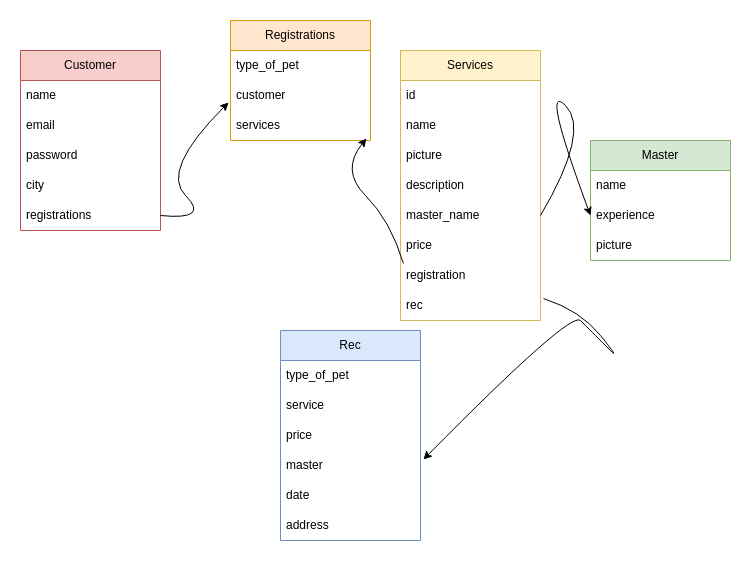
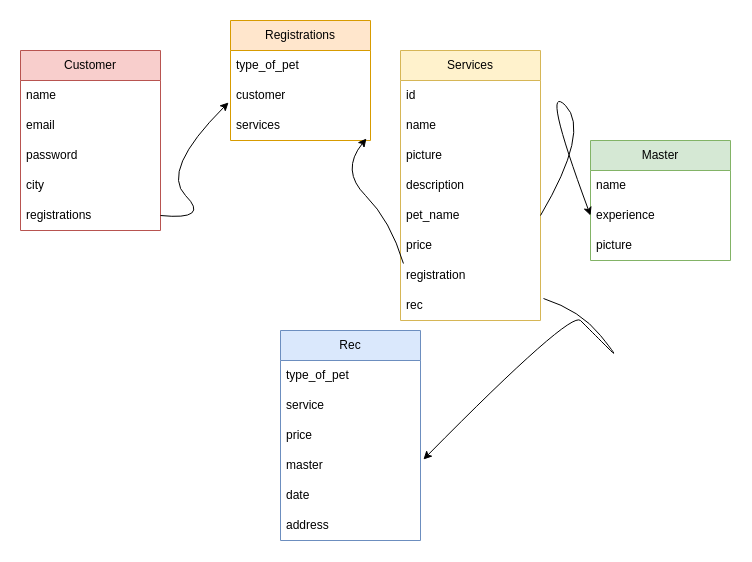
node "master_name": label "master_name" -> "pet_name"
